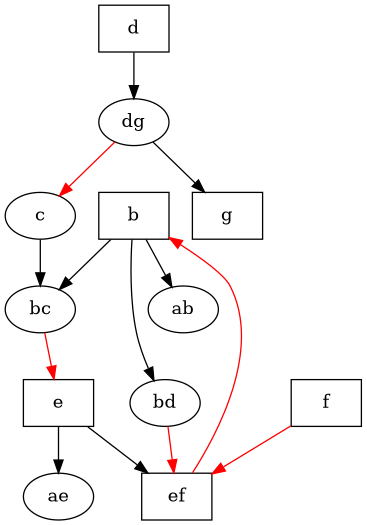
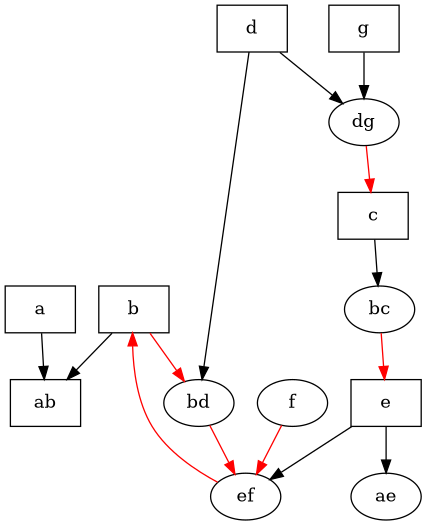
edge "dg" -> "g": reversed
edge "d" -> "bd": added
node "c": shape ellipse -> box
edge "b" -> "bc": removed
edge "b" -> "bd": color black -> red
node "a": added
node "ab": shape ellipse -> box
node "f": shape box -> ellipse
node "ef": shape box -> ellipse
